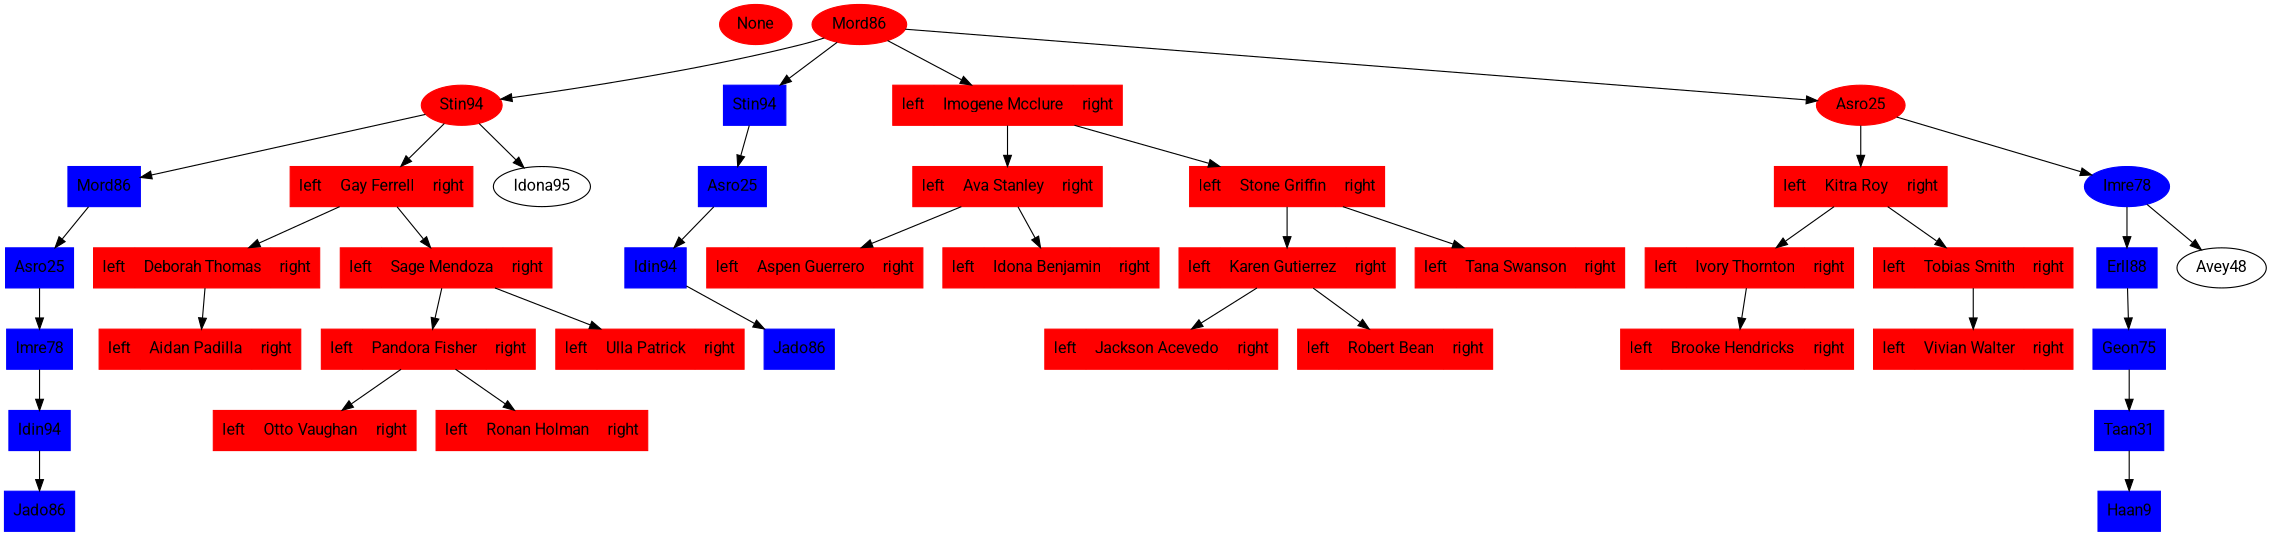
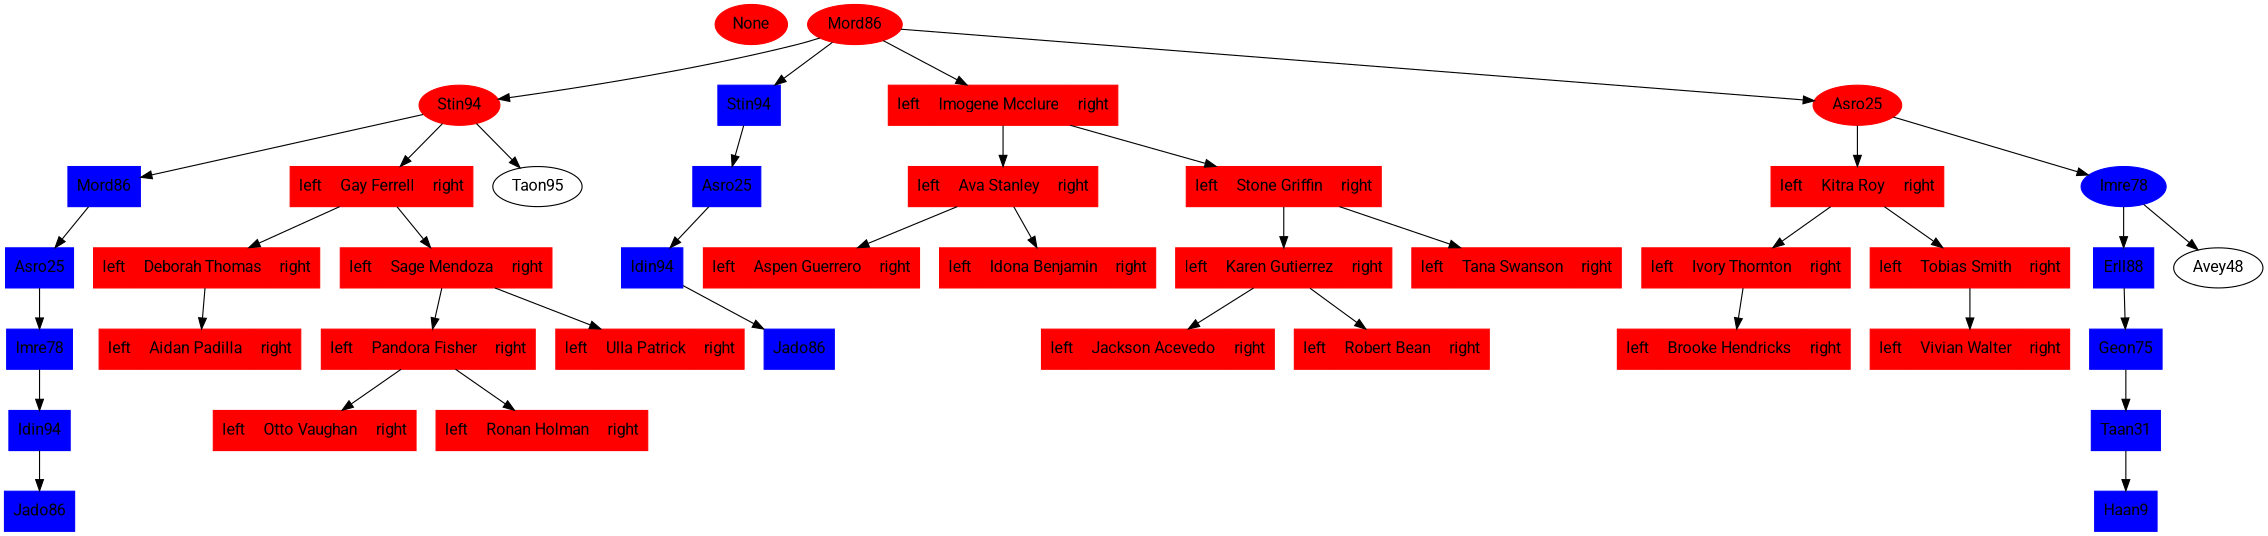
node "Idona95": label "Idona95" -> "Taon95"
